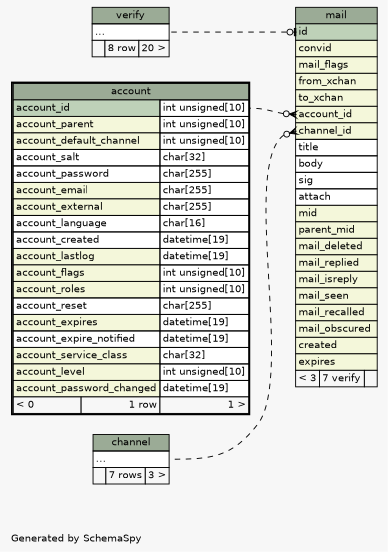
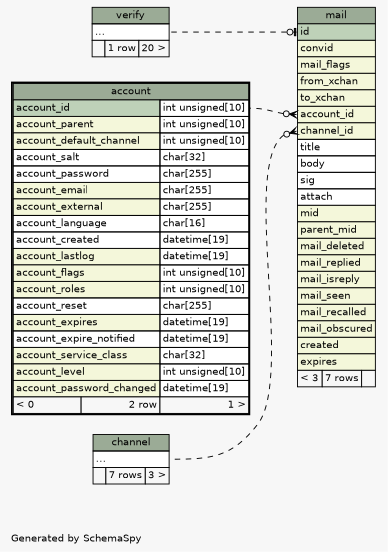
node "verify": text "8 row" -> "1 row"
node "mail": text "7 verify" -> "7 rows"
node "account": text "1 row" -> "2 row"
